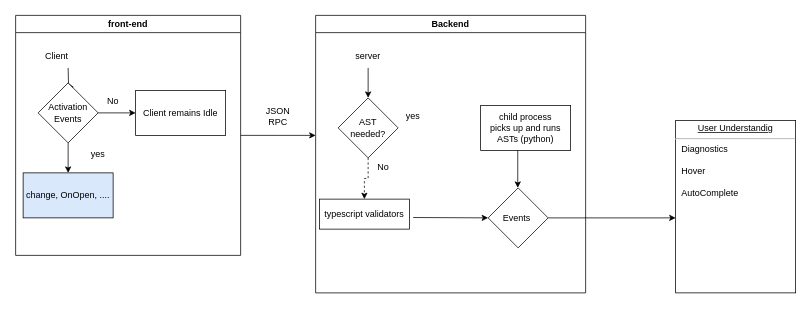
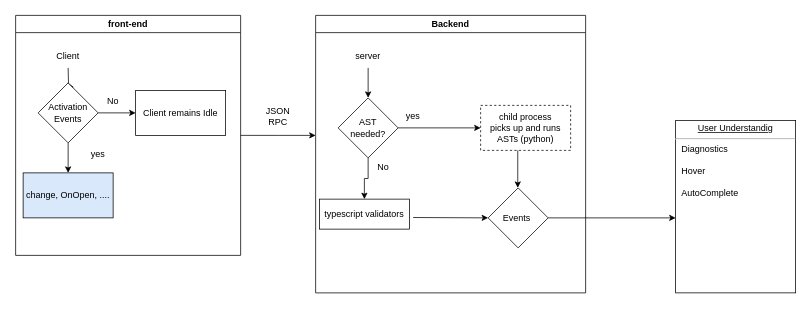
node "Client": moved (57, 57) -> (68, 57)
edge "AST needed?" -> "child process picks up and runs ASTs (python)": added
node "child process picks up and runs ASTs (python)": style solid -> dashed
edge "AST needed?" -> "typescript validators": style dashed -> solid
